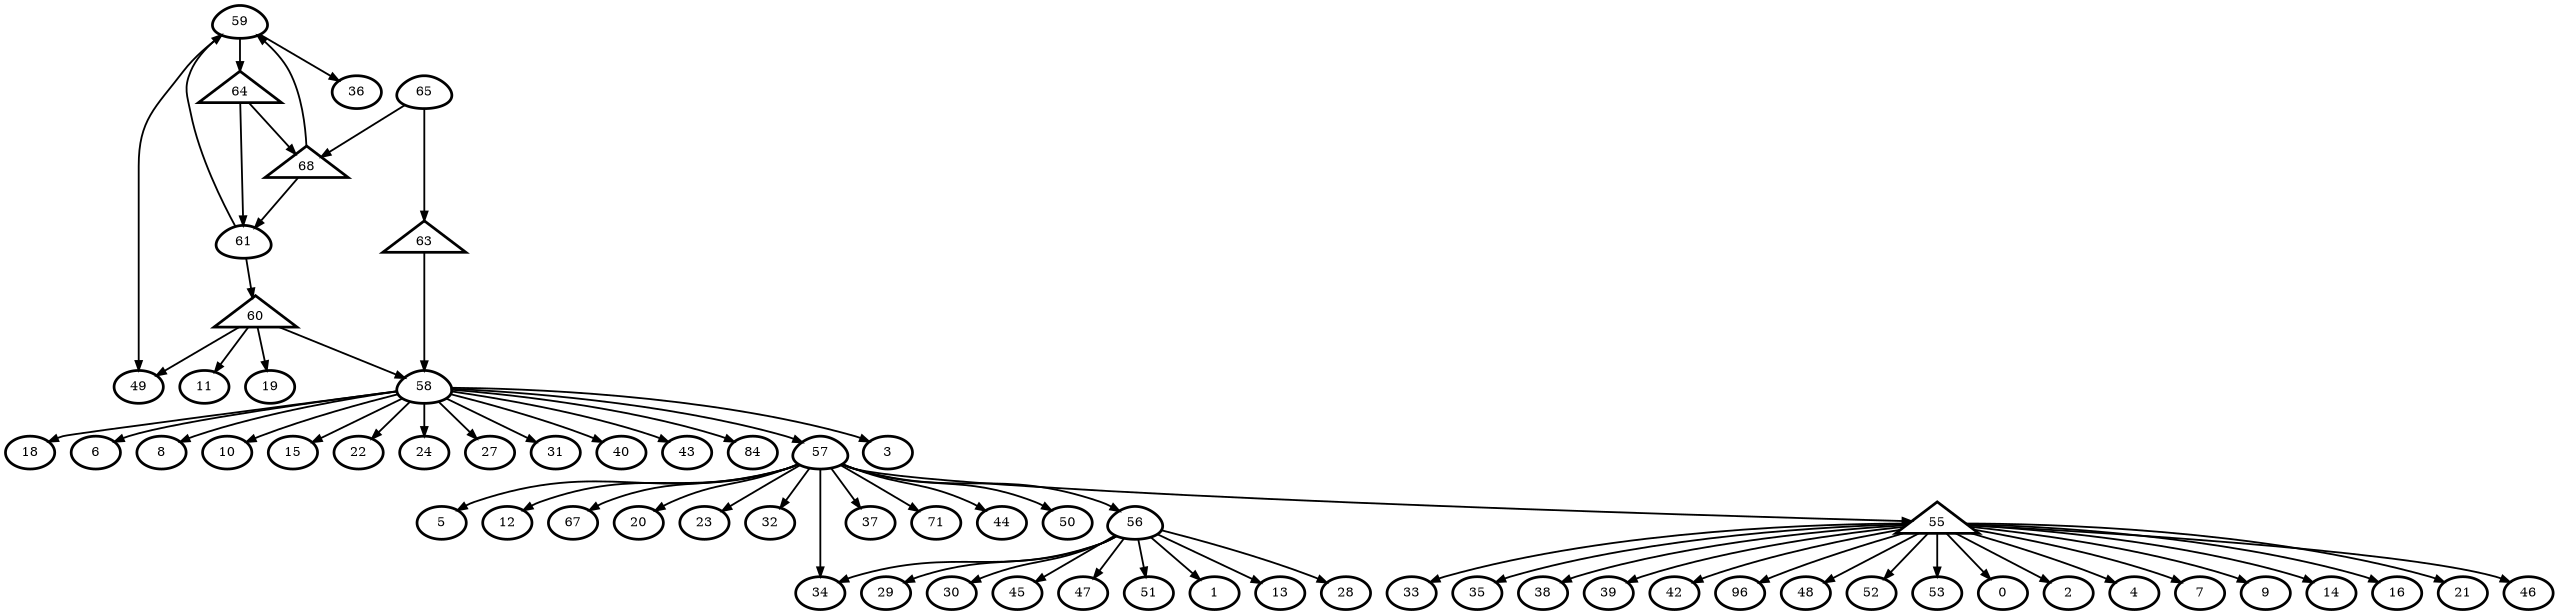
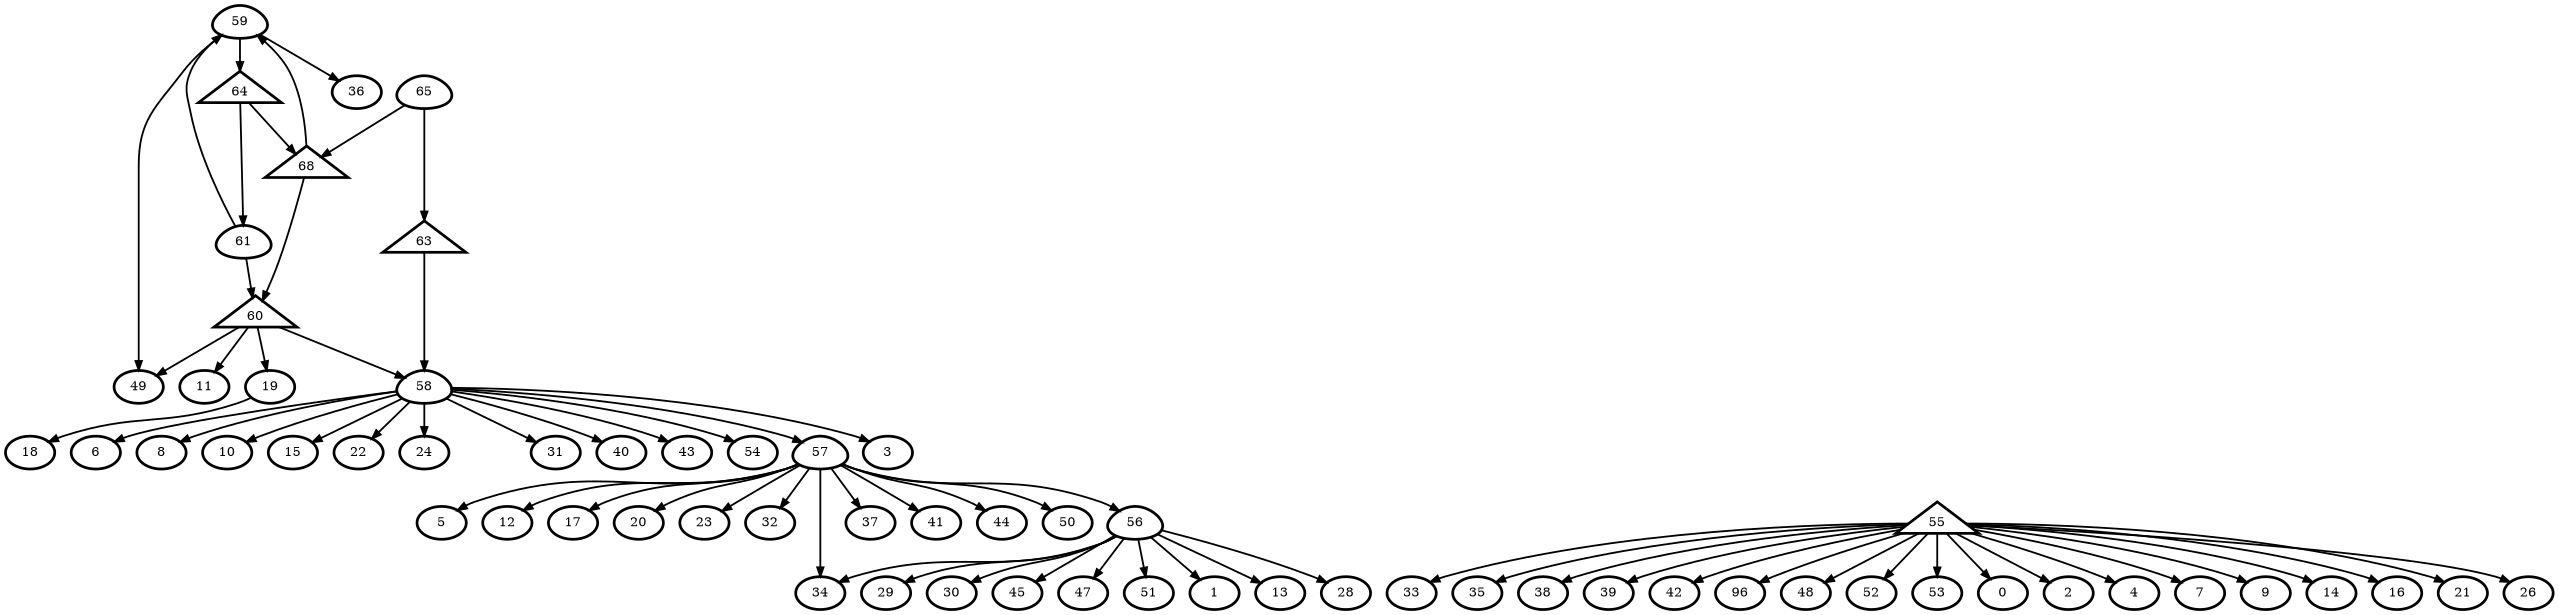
edge "68" -> "61": now "68" -> "60"
edge "58" -> "18": now "19" -> "18"
node "27": removed
node "84": label "84" -> "54"
edge "57" -> "55": removed
node "67": label "67" -> "17"
node "71": label "71" -> "41"
node "46": label "46" -> "26"
